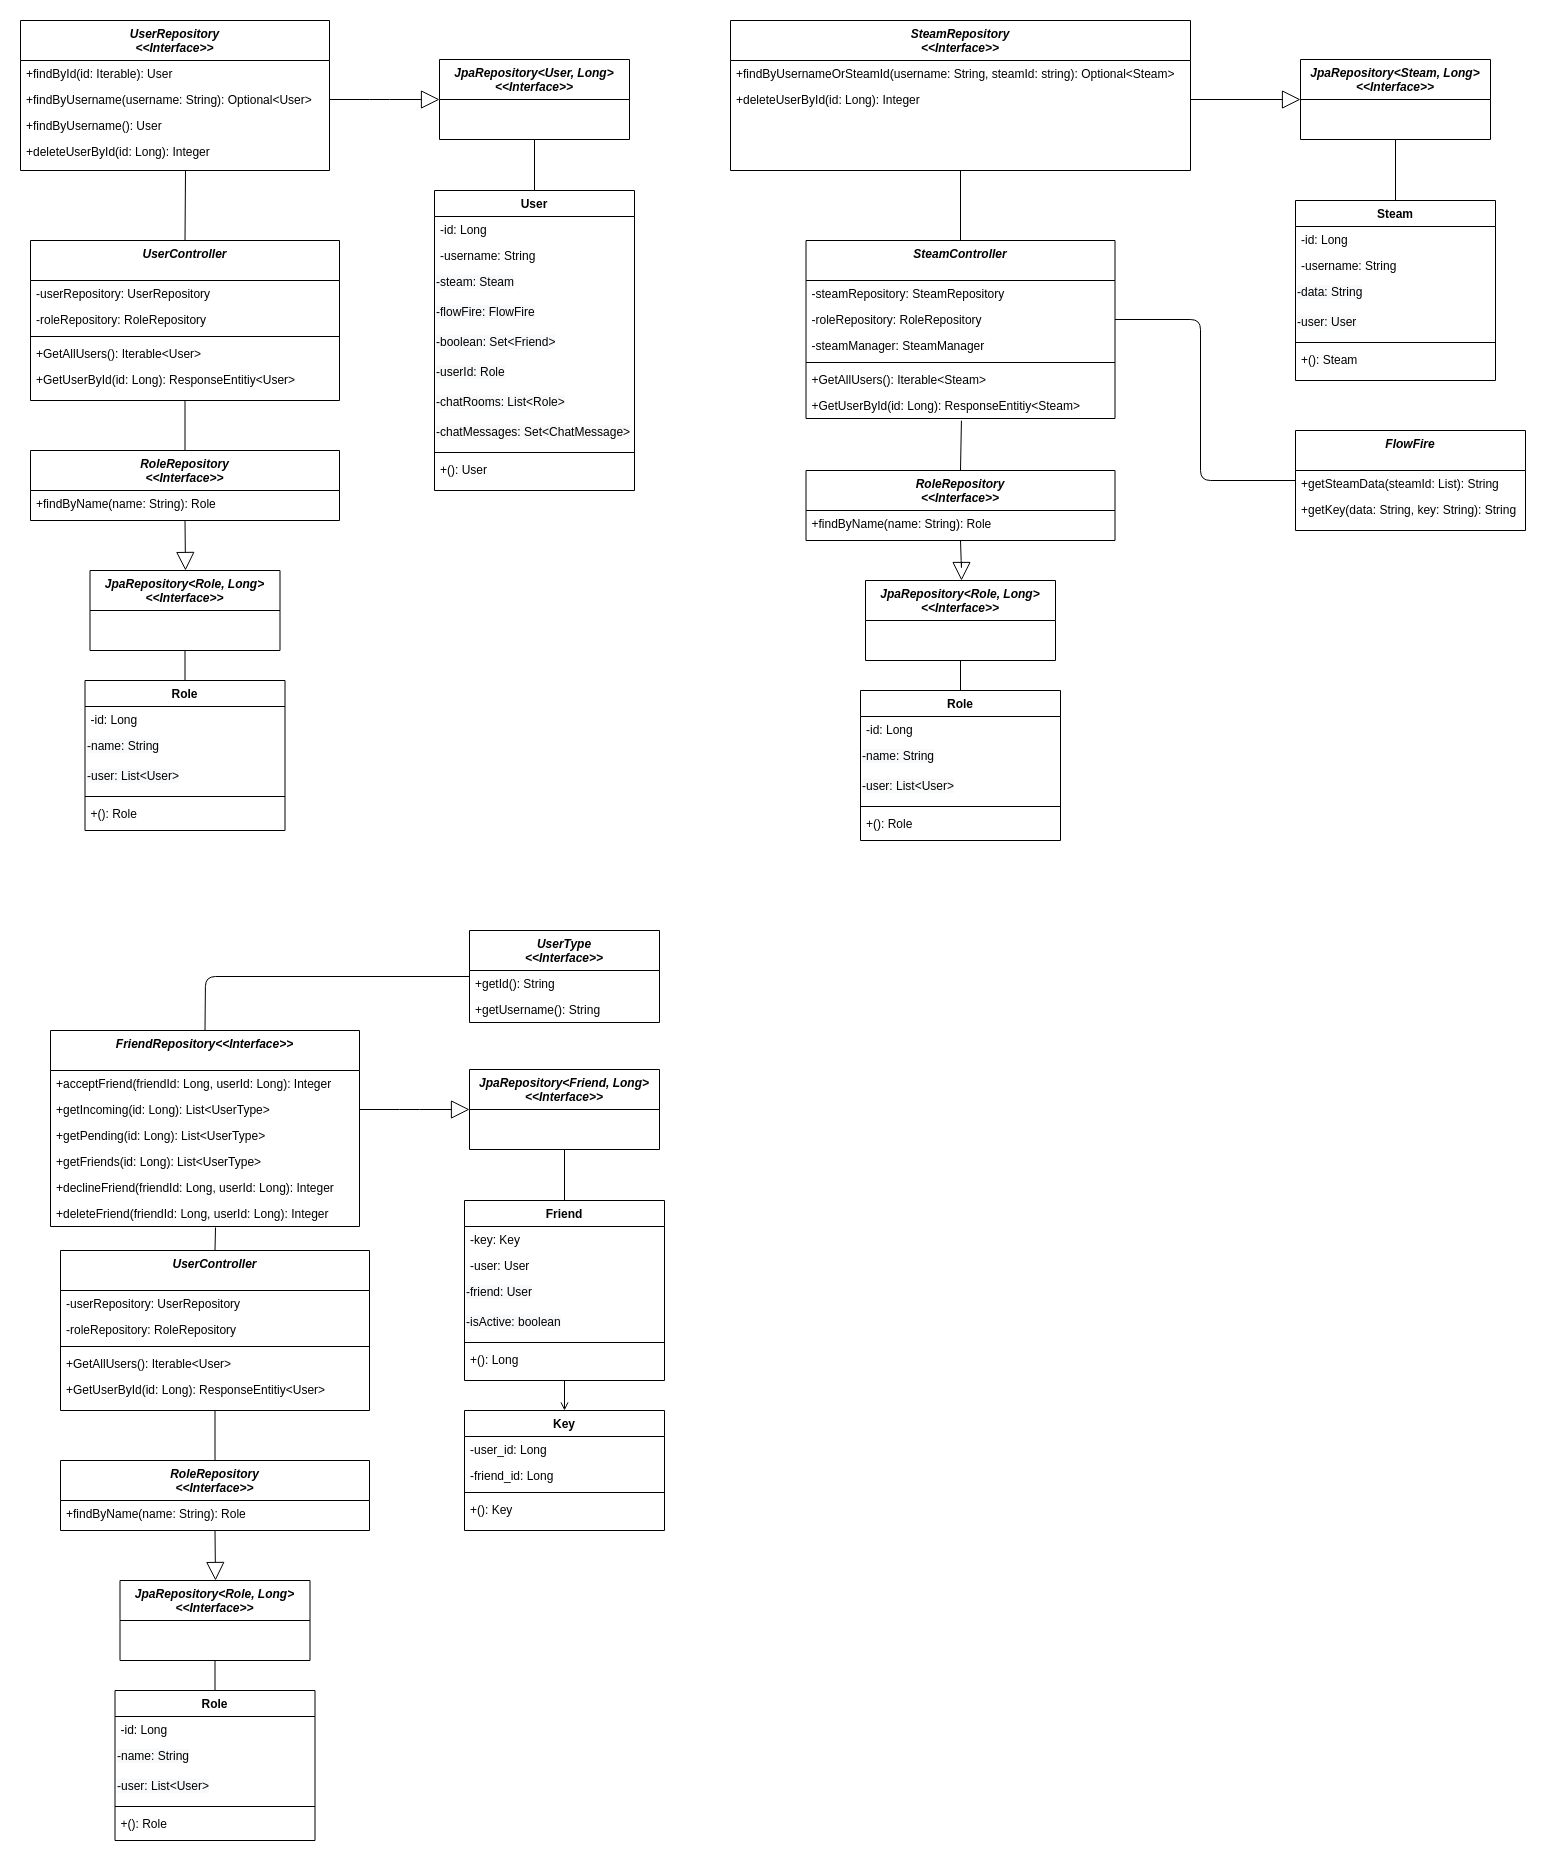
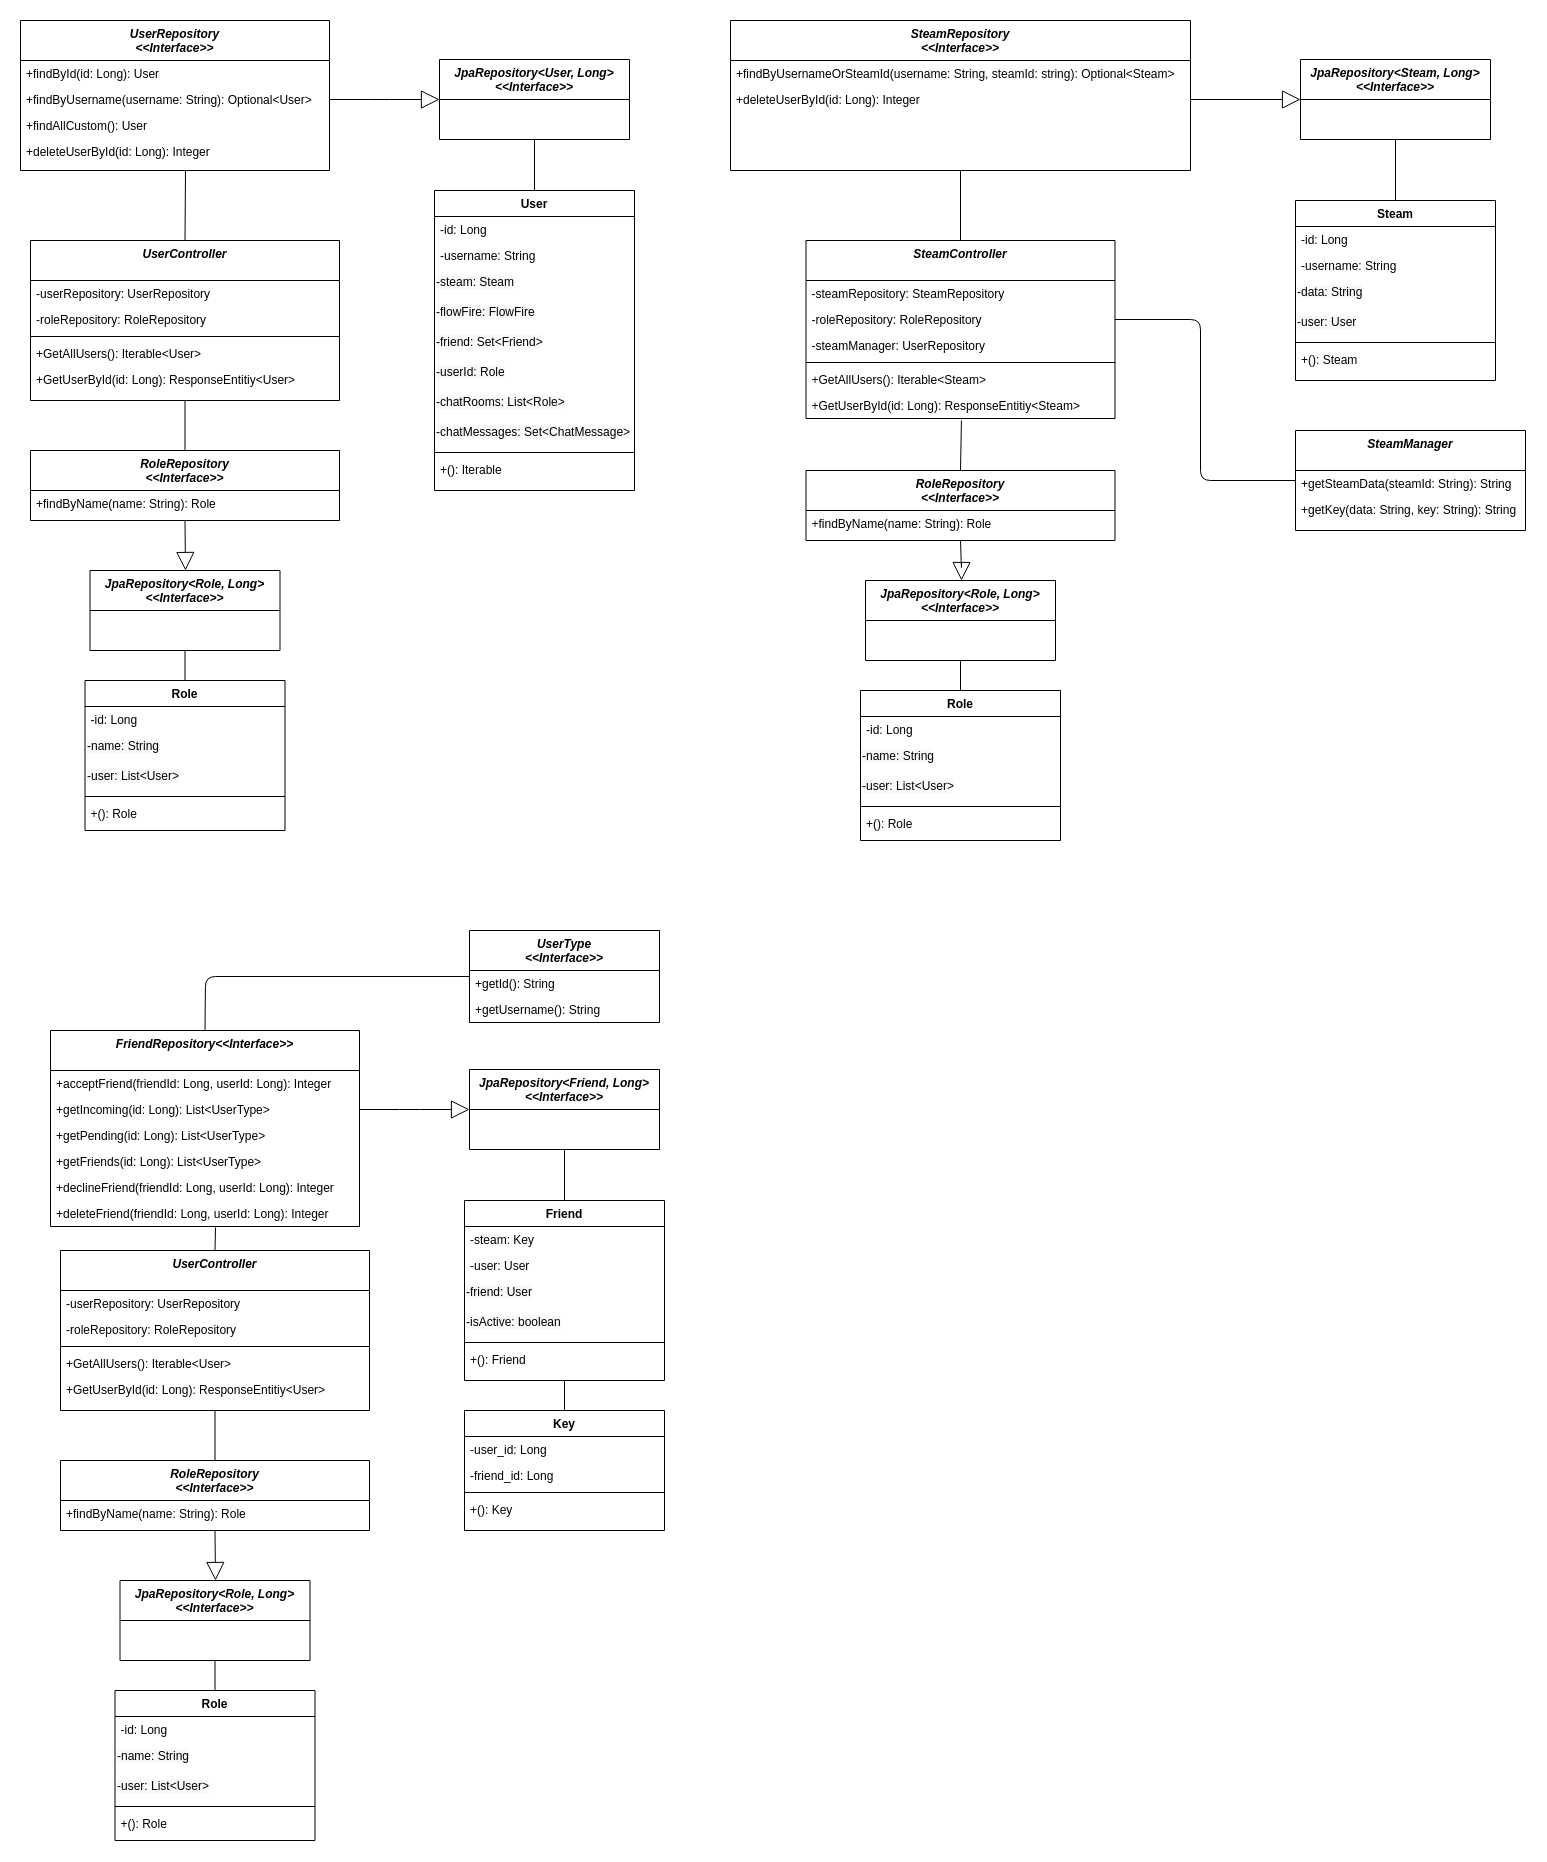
node "+findById(id: Iterable): User": label "+findById(id: Iterable): User" -> "+findById(id: Long): User"
node "+findByUsername(): User": label "+findByUsername(): User" -> "+findAllCustom(): User"
node "-boolean: Set<Friend>": label "-boolean: Set<Friend>" -> "-friend: Set<Friend>"
node "-steamManager: SteamManager": label "-steamManager: SteamManager" -> "-steamManager: UserRepository"
node "FlowFire": label "FlowFire" -> "SteamManager"
node "+(): User": label "+(): User" -> "+(): Iterable"
node "+getSteamData(steamId: List): String": label "+getSteamData(steamId: List): String" -> "+getSteamData(steamId: String): String"
node "-key: Key": label "-key: Key" -> "-steam: Key"
node "+(): Long": label "+(): Long" -> "+(): Friend"
edge "Friend" -> "Key": arrowhead open -> none
